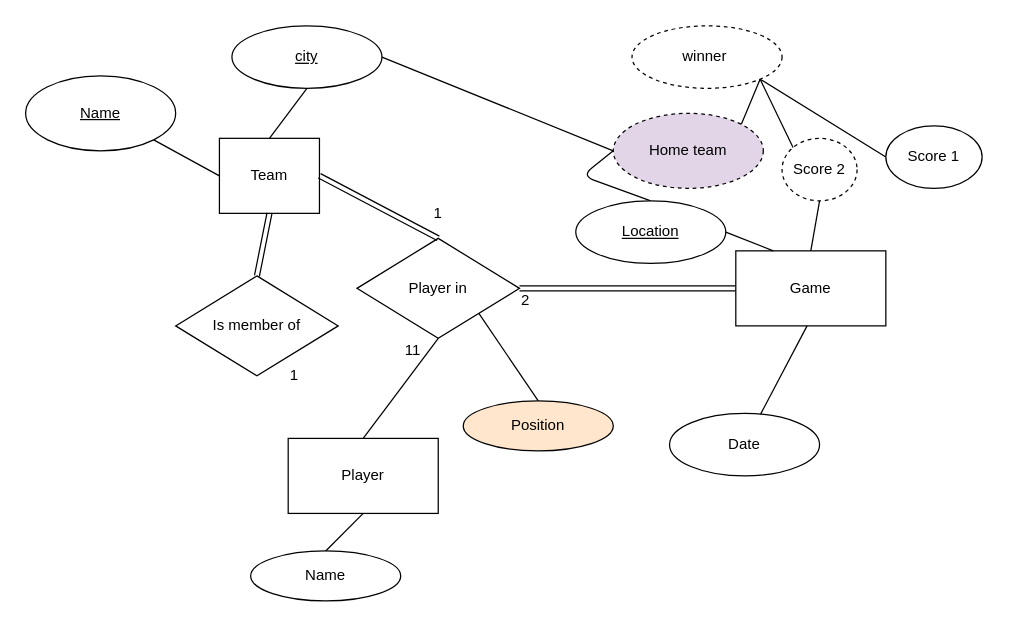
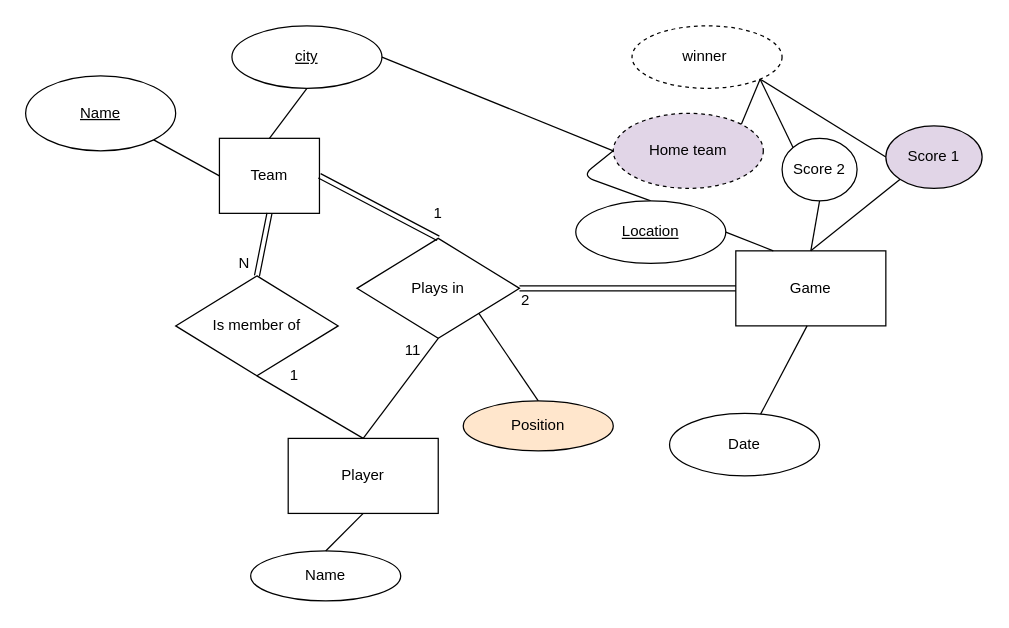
node "Score 1": fillcolor #ffffff -> #e1d5e7
node "Score 2": style dashed -> solid
edge "Score 1" -- "Game": added
node "N": added
node "Player in": label "Player in" -> "Plays in"
edge "Is member of" -- "Player": added
